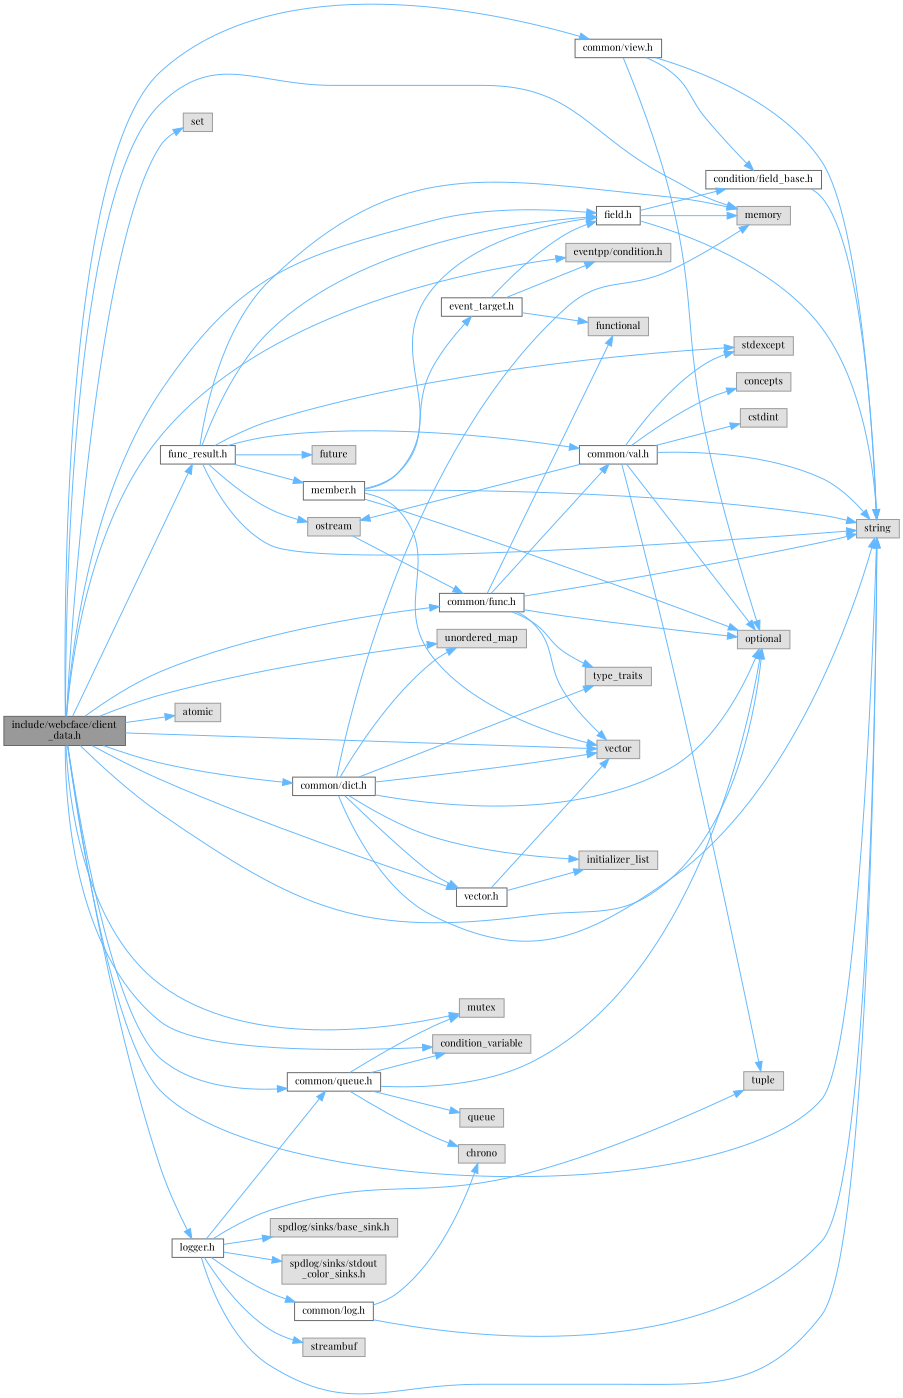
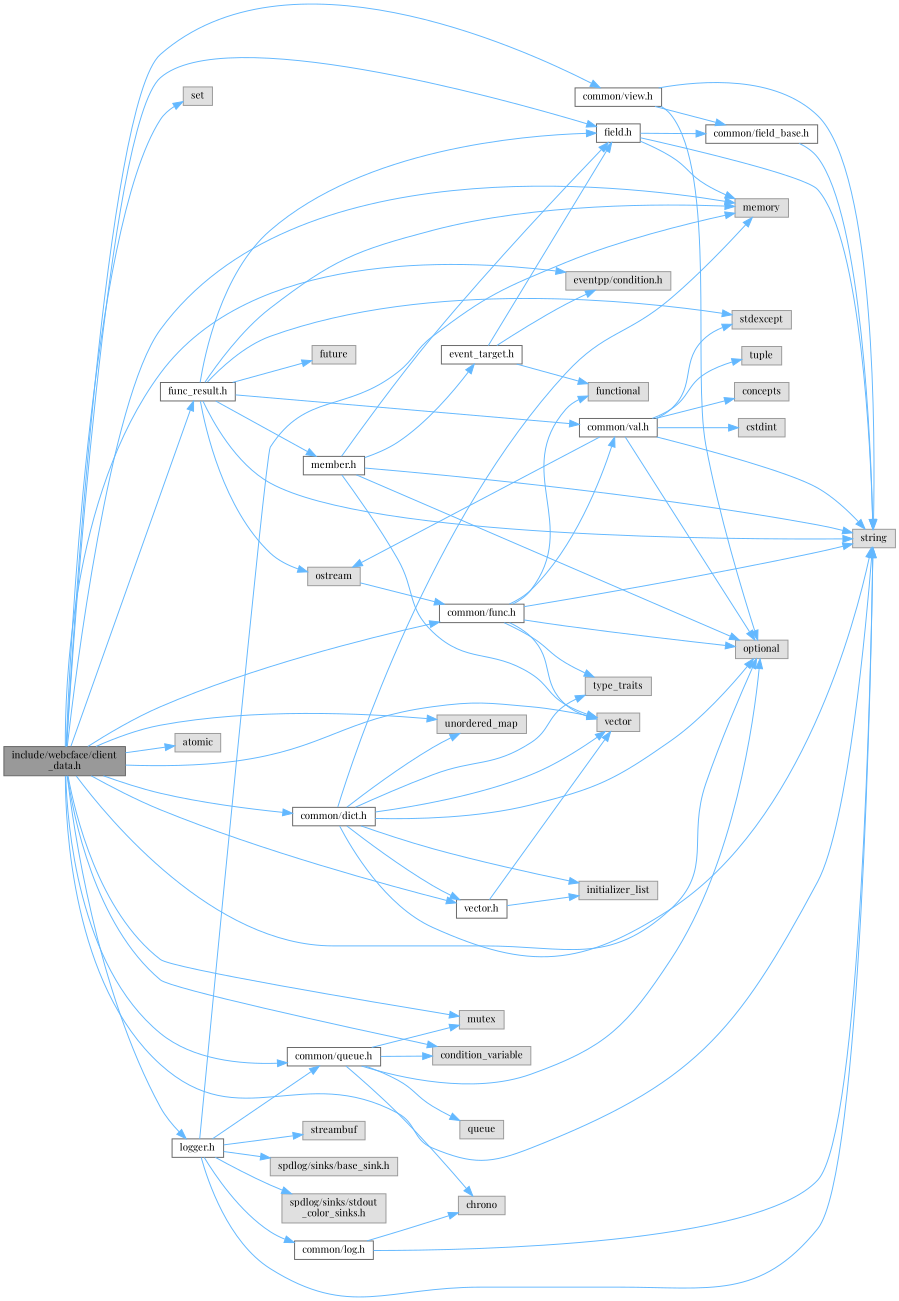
node "condition/field_base.h": label "condition/field_base.h" -> "common/field_base.h"
edge "logger.h" -> "tuple": now "logger.h" -> "memory"
